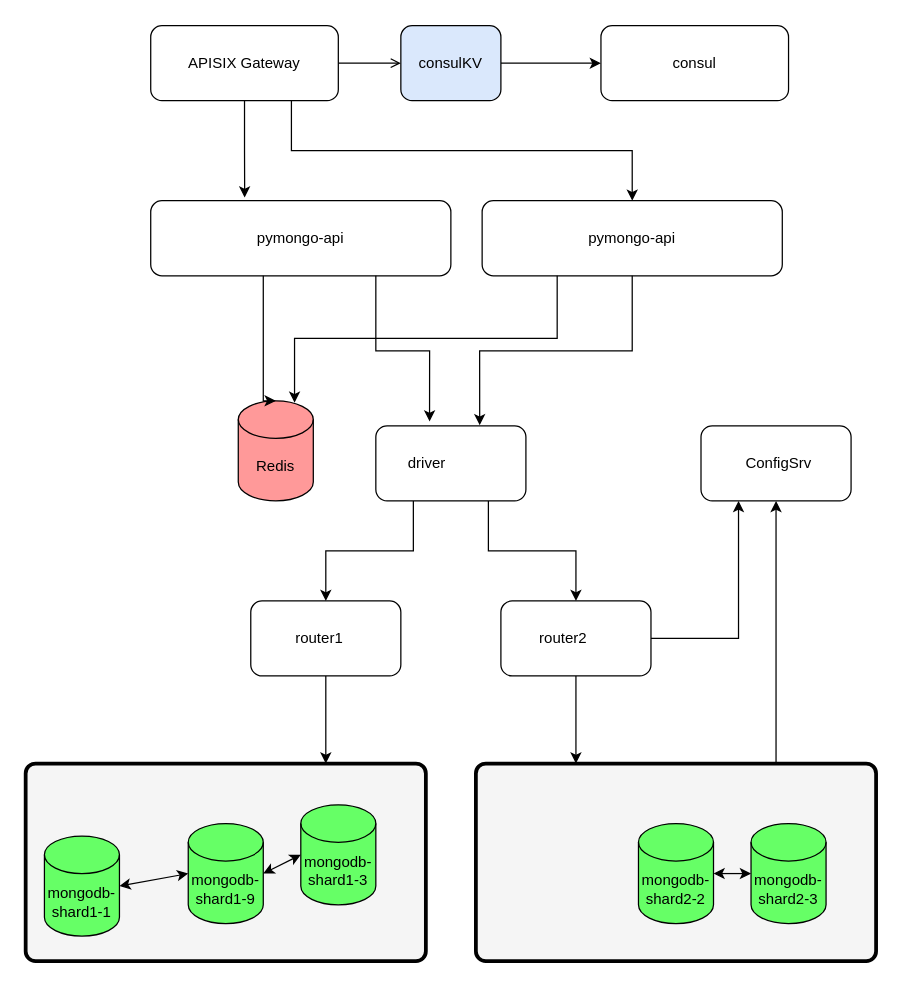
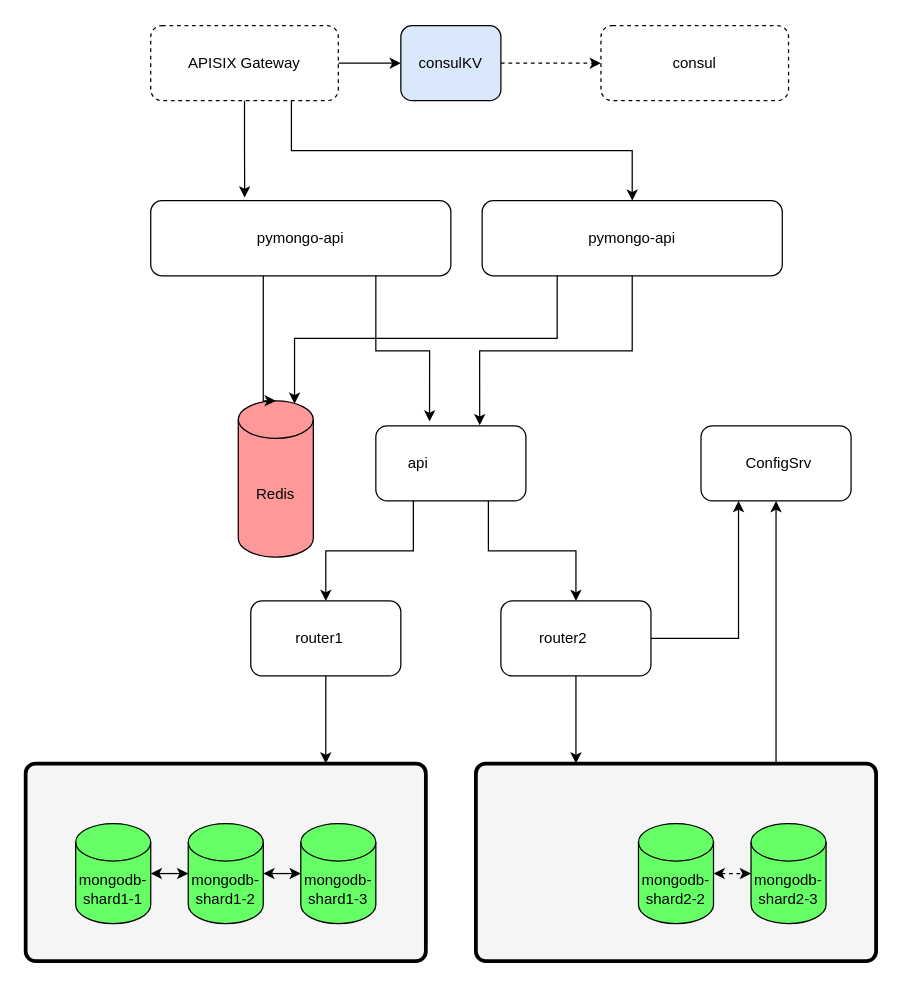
node "APISIX Gateway": style solid -> dashed
edge "APISIX Gateway" -> "consulKV": arrowhead open -> classic
edge "consulKV" -> "consul": style solid -> dashed
node "consul": style solid -> dashed
node "Redis": size 75x100 -> 75x156
node "driver": label "driver" -> "api"
node "mongodb-shard1-3": moved (338, 854) -> (338, 873)
edge "mongodb-shard2-2" -- "mongodb-shard2-3": style solid -> dashed
node "mongodb-shard1-1": moved (82, 886) -> (113, 873)
node "mongodb-shard1-9": label "mongodb-shard1-9" -> "mongodb-shard1-2"
